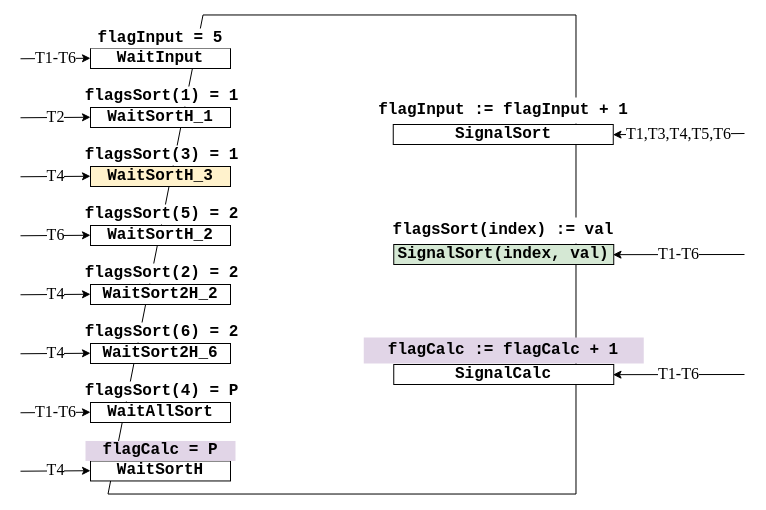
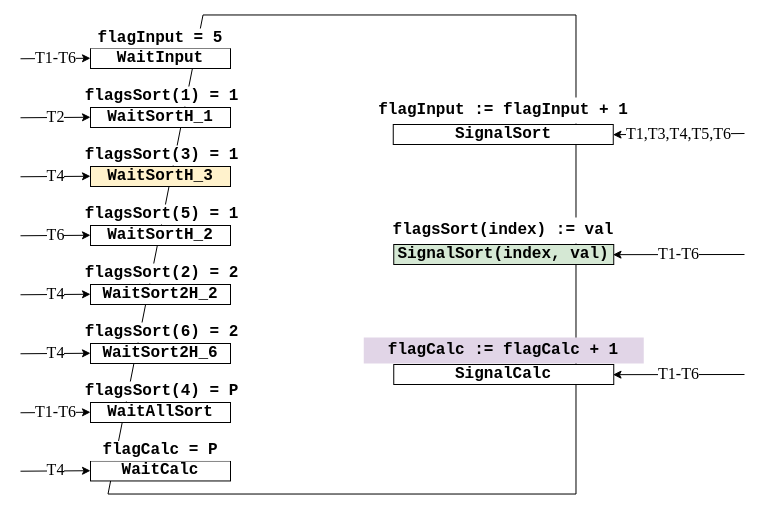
node "flagsSort(5) = 2": label "flagsSort(5) = 2" -> "flagsSort(5) = 1"
node "flagCalc = P": fillcolor #e1d5e7 -> #ffffff
node "WaitSortH": label "WaitSortH" -> "WaitCalc"
